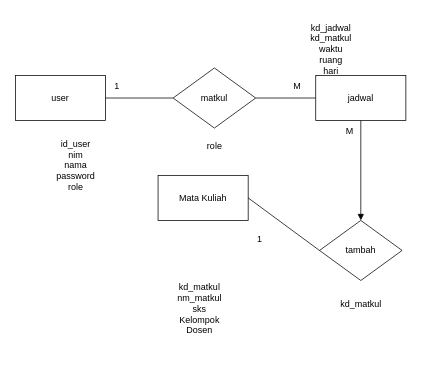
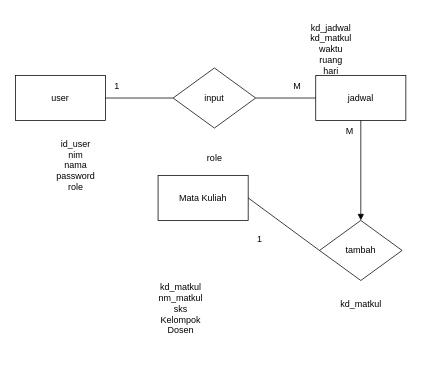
node "matkul": label "matkul" -> "input"
node "role": moved (214, 147) -> (214, 158)
node "kd_matkul nm_matkul sks Kelompok Dosen": moved (199, 314) -> (180, 314)
